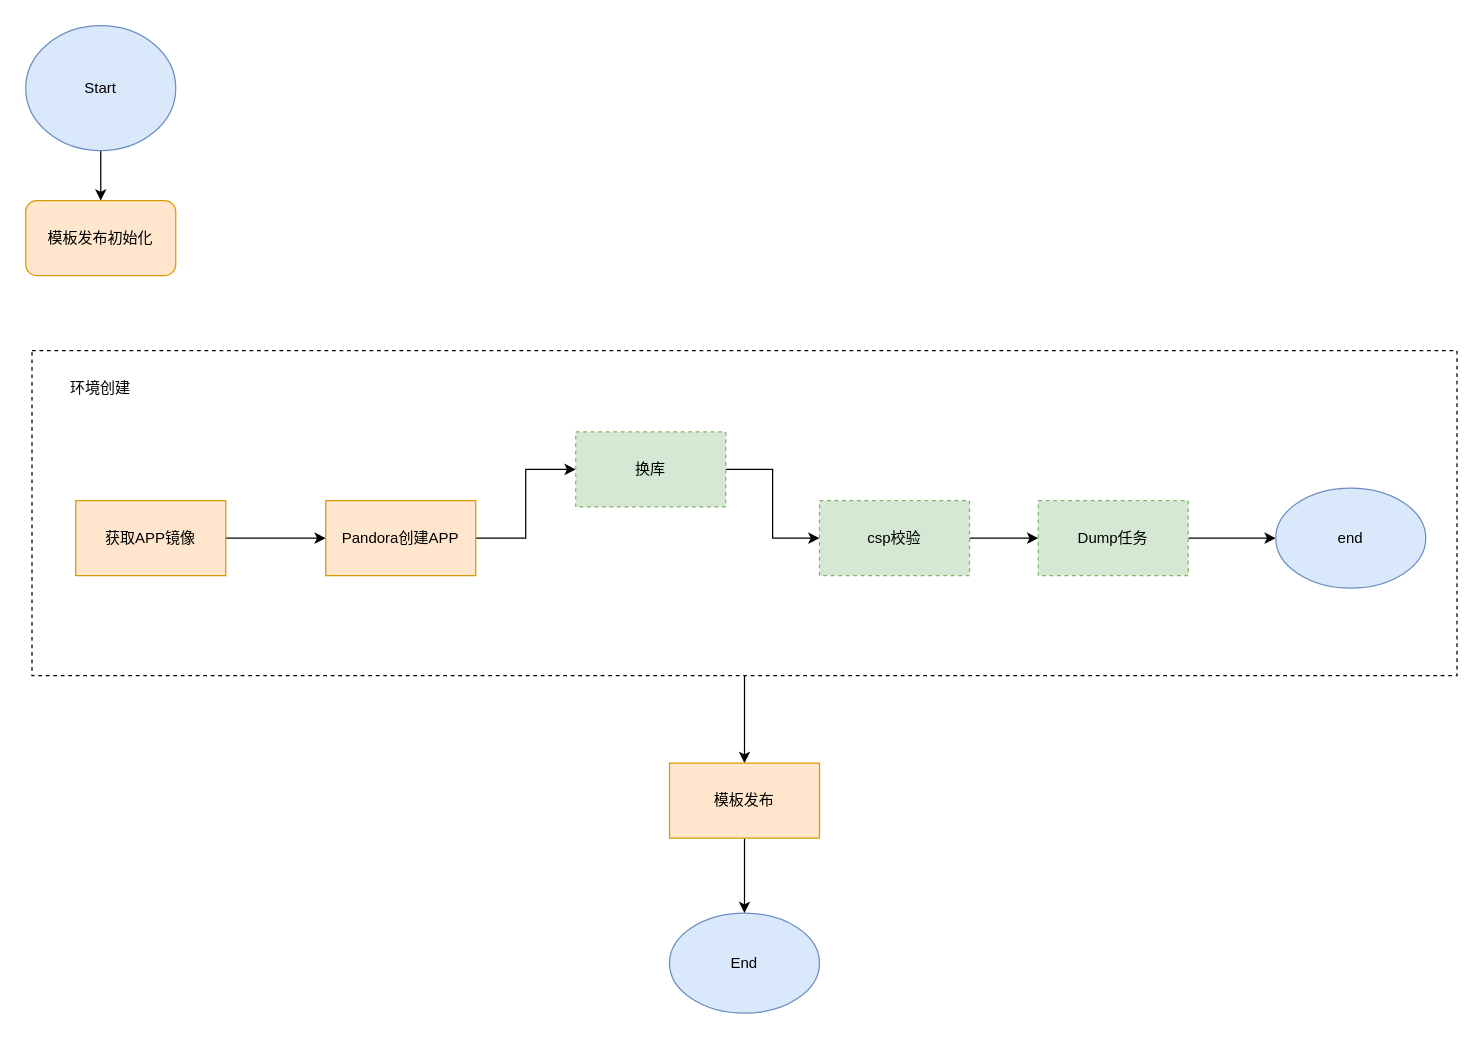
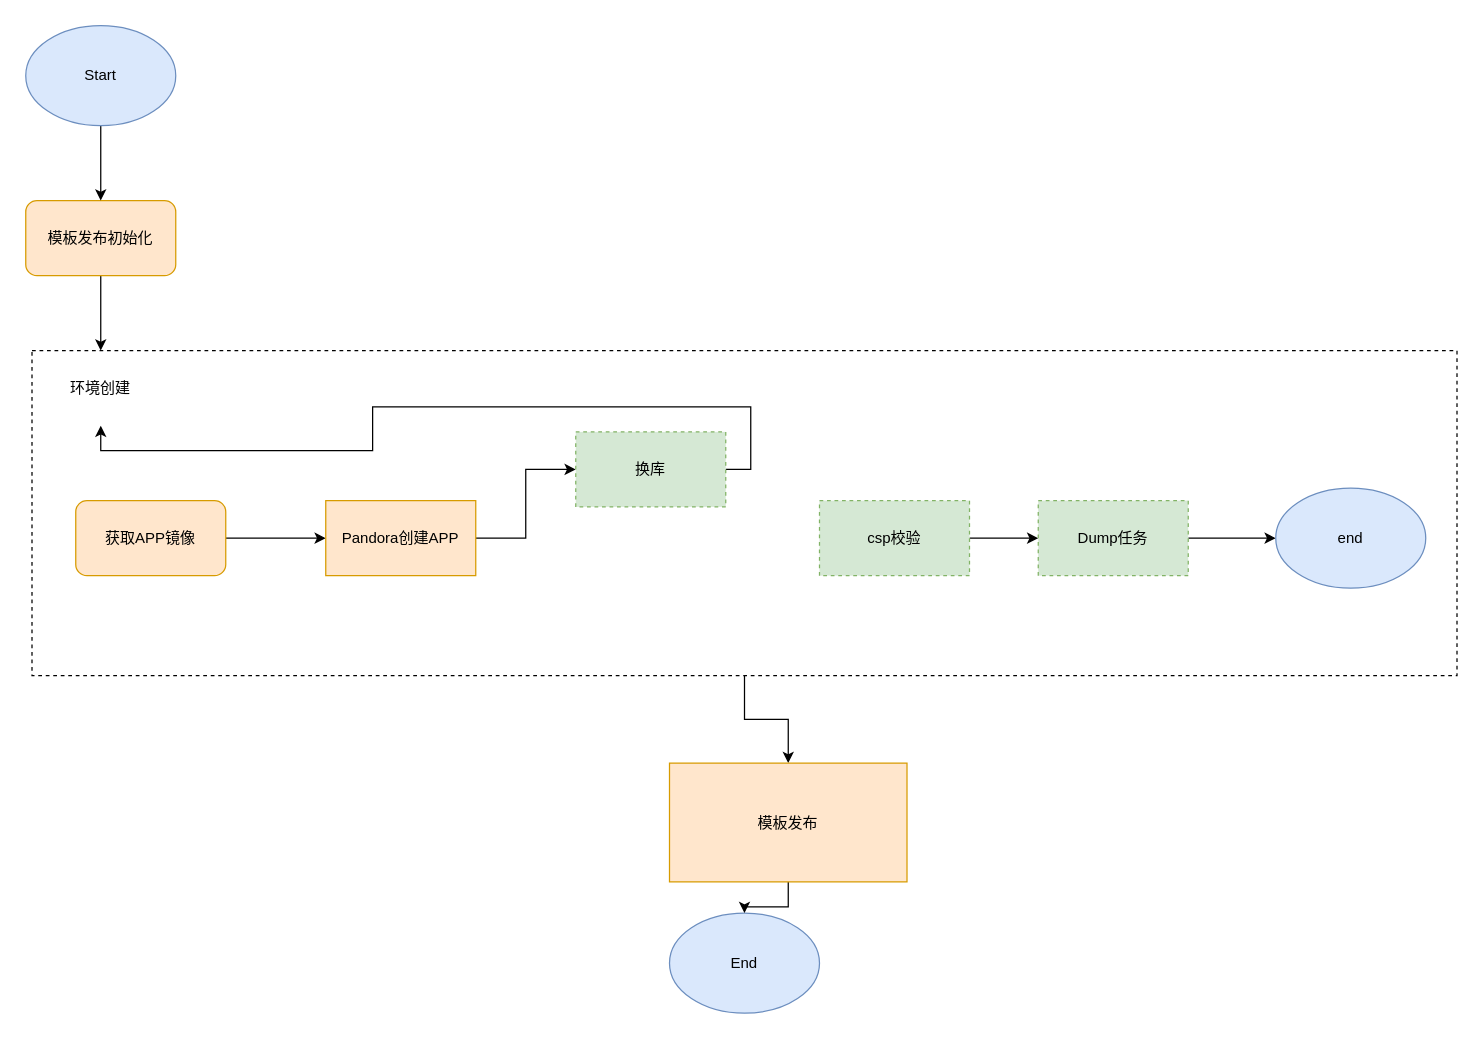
node "Start": size 150x125 -> 150x100
edge "模板发布初始化" -> "环境创建": added
edge "换库" -> "csp校验": now "换库" -> "环境创建"
node "获取APP镜像": shape rectangle -> rounded rectangle
node "模板发布": size 150x75 -> 238x119
